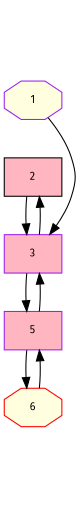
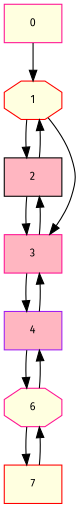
node "0": added
node "1": color purple -> red
edge "1" -> "2": added
edge "2" -> "1": added
node "3": color purple -> deeppink
node "5": label "5" -> "4"
node "6": color red -> deeppink
node "7": added
